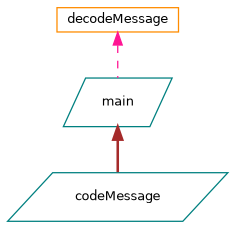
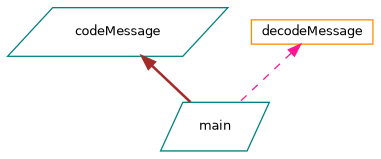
edge "codeMessage" -> "main": reversed
